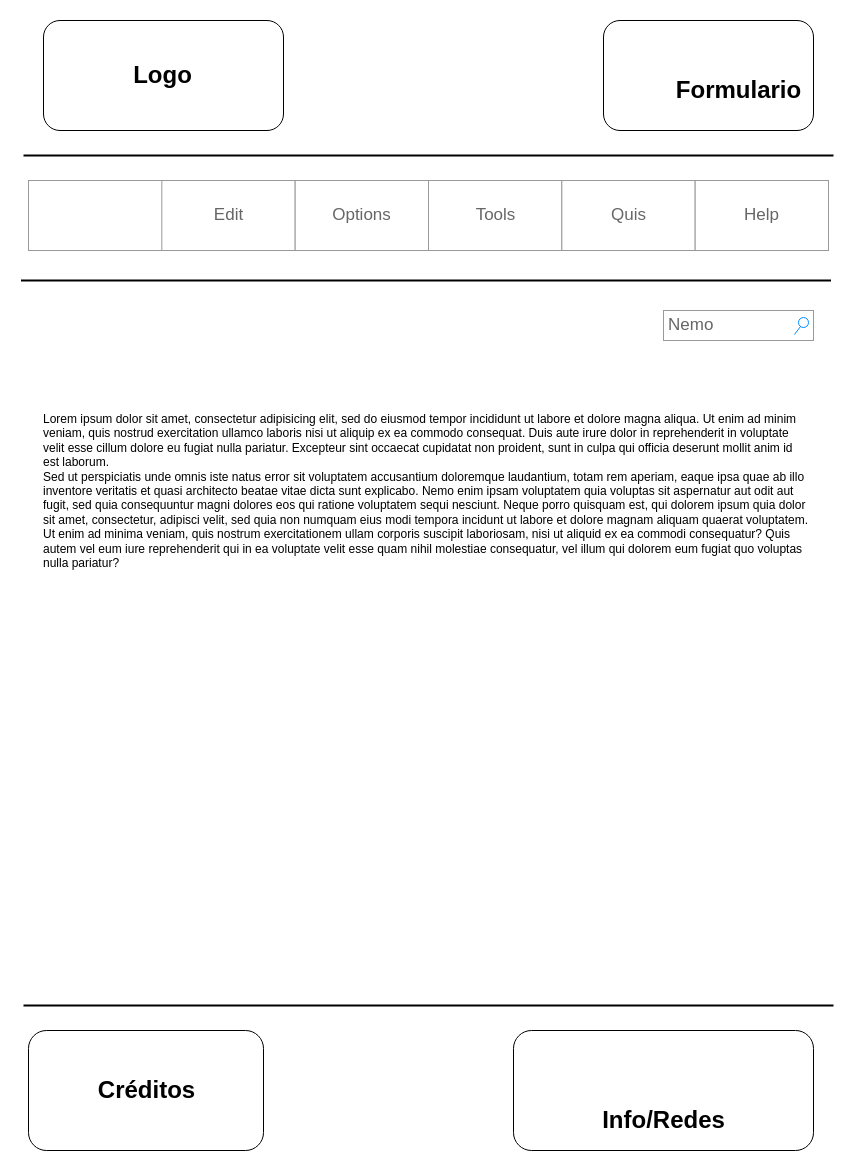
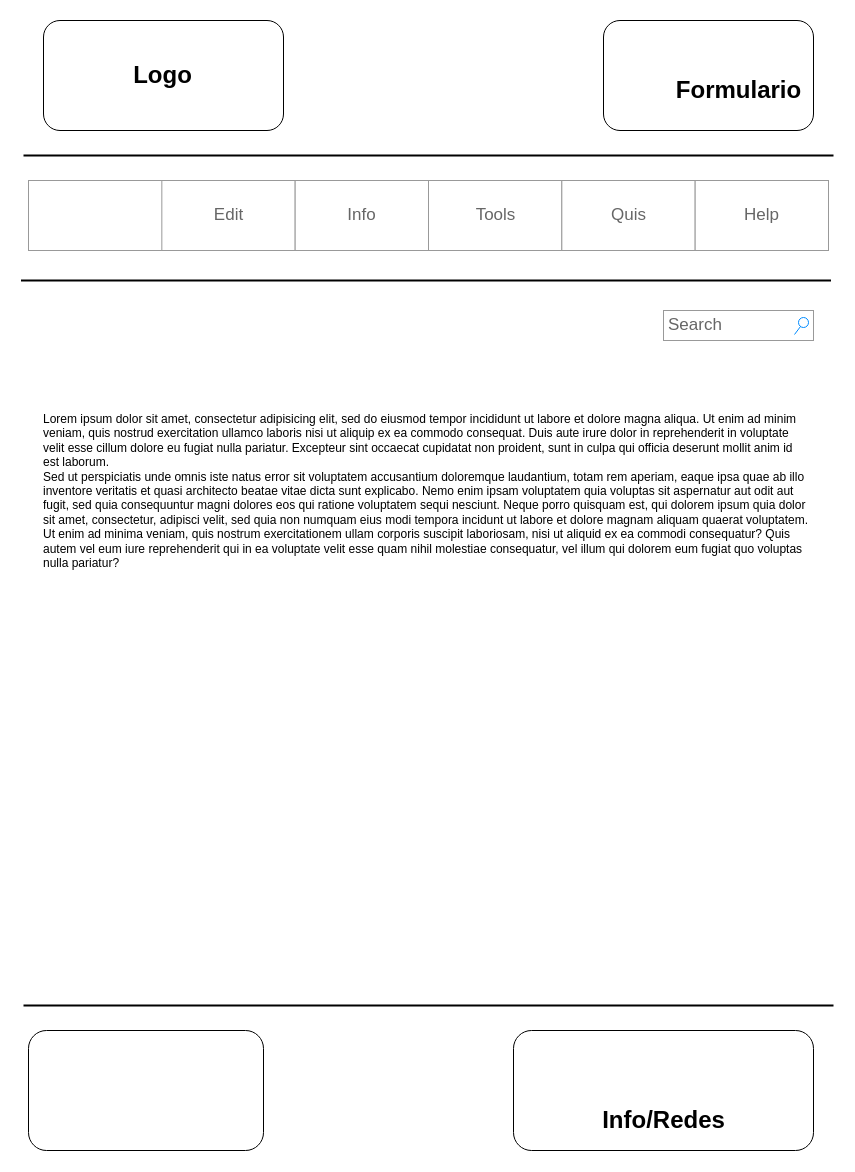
node "Options": label "Options" -> "Info"
node "Nemo": label "Nemo" -> "Search"
node "Créditos": removed
